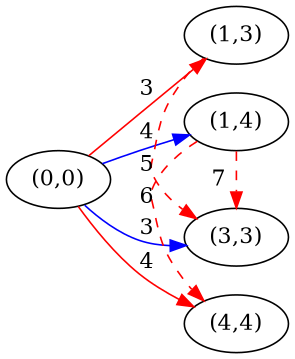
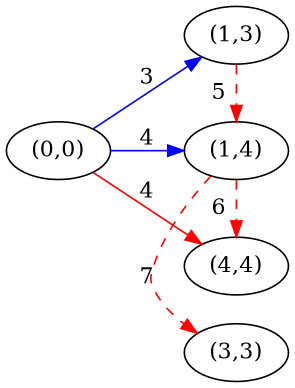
edge "(0,0)" -> "(1,3)": color red -> blue
edge "(1,3)" -> "(3,3)": now "(1,3)" -> "(1,4)"
edge "(0,0)" -> "(3,3)": removed, label "3"
